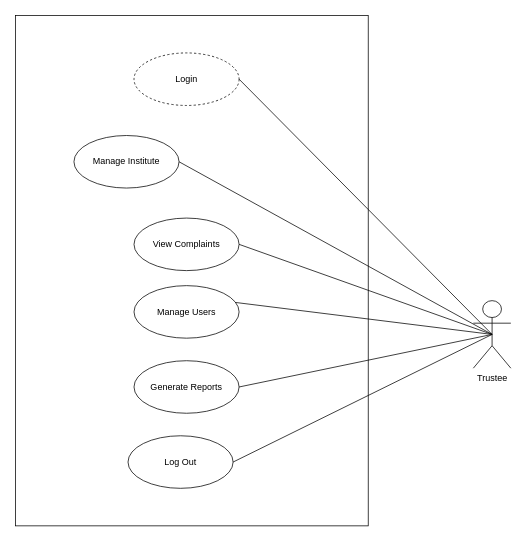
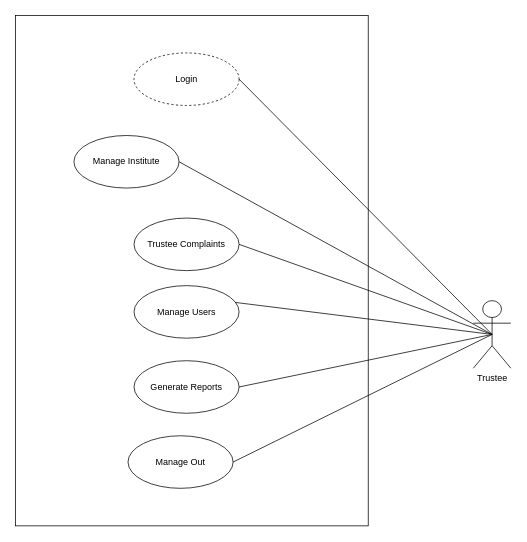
node "View Complaints": label "View Complaints" -> "Trustee Complaints"
node "Log Out": label "Log Out" -> "Manage Out"
